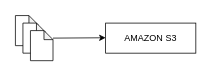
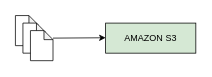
node "AMAZON S3": fillcolor #ffffff -> #d5e8d4
